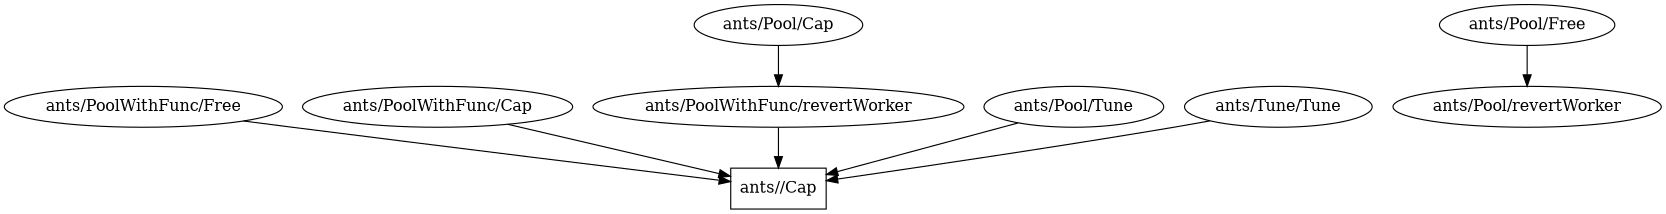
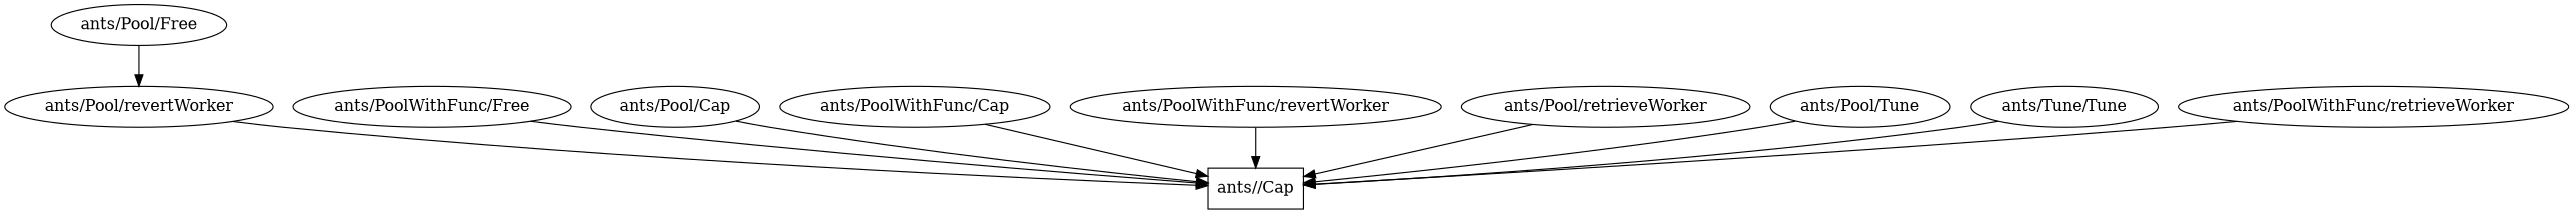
edge "ants/Pool/Cap" -> "ants/PoolWithFunc/revertWorker": now "ants/Pool/Cap" -> "ants//Cap"
node "ants/Pool/retrieveWorker": added
node "ants/PoolWithFunc/retrieveWorker": added
edge "ants/Pool/revertWorker" -> "ants//Cap": added
